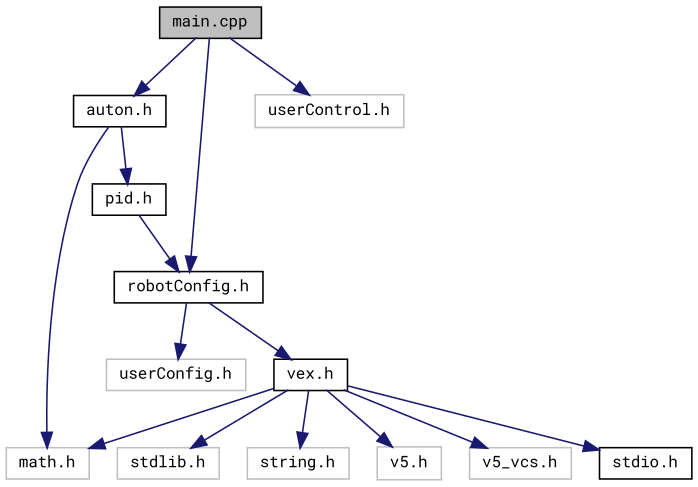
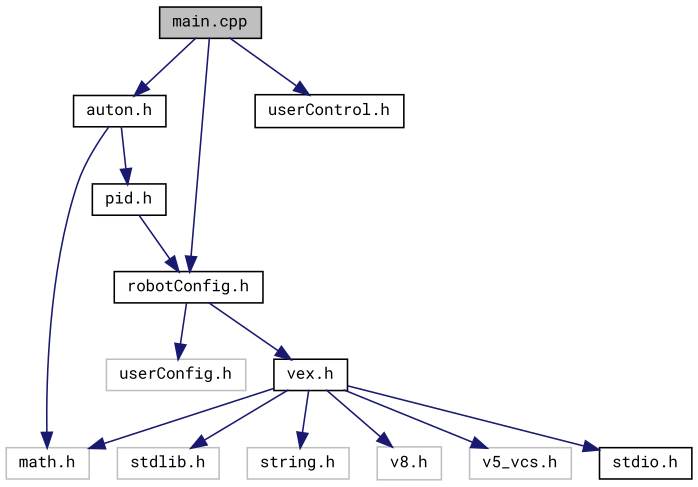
node "userControl.h": color grey75 -> black
node "v5.h": label "v5.h" -> "v8.h"
